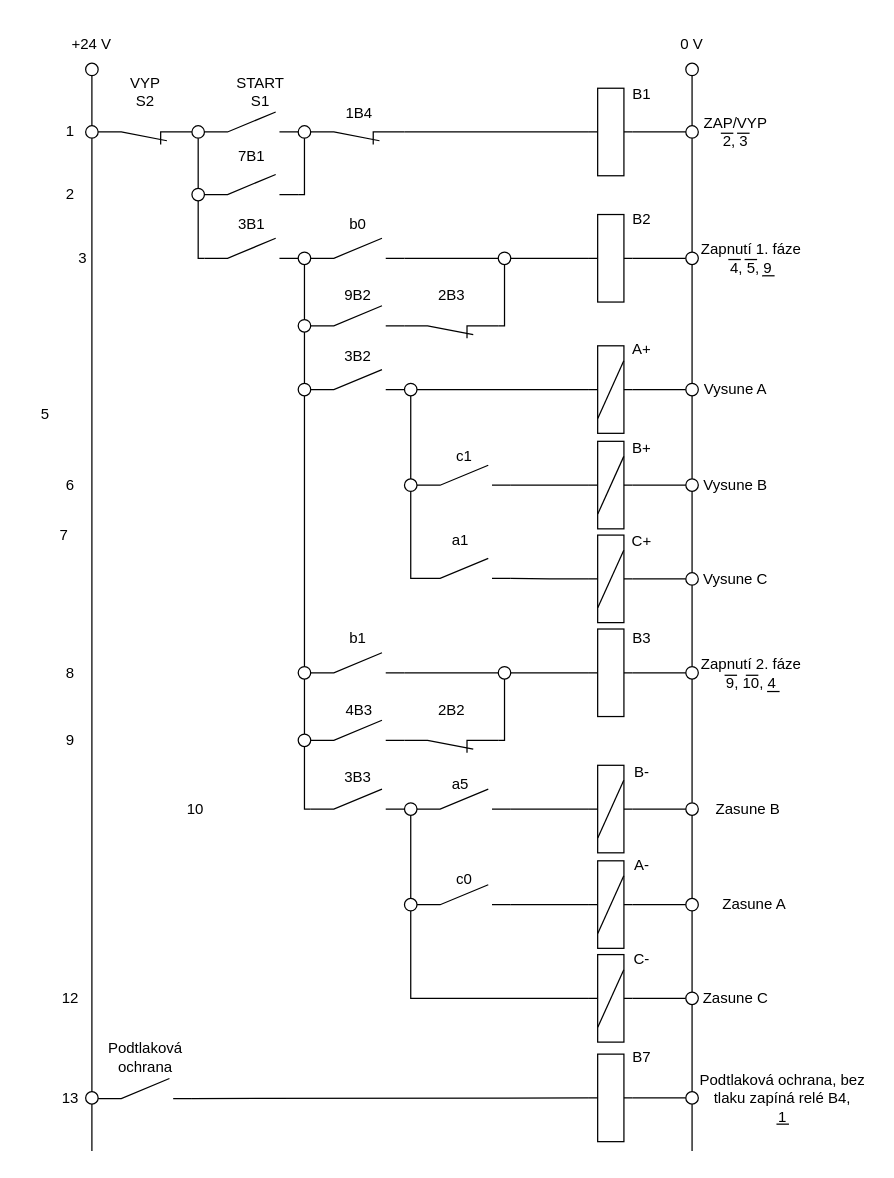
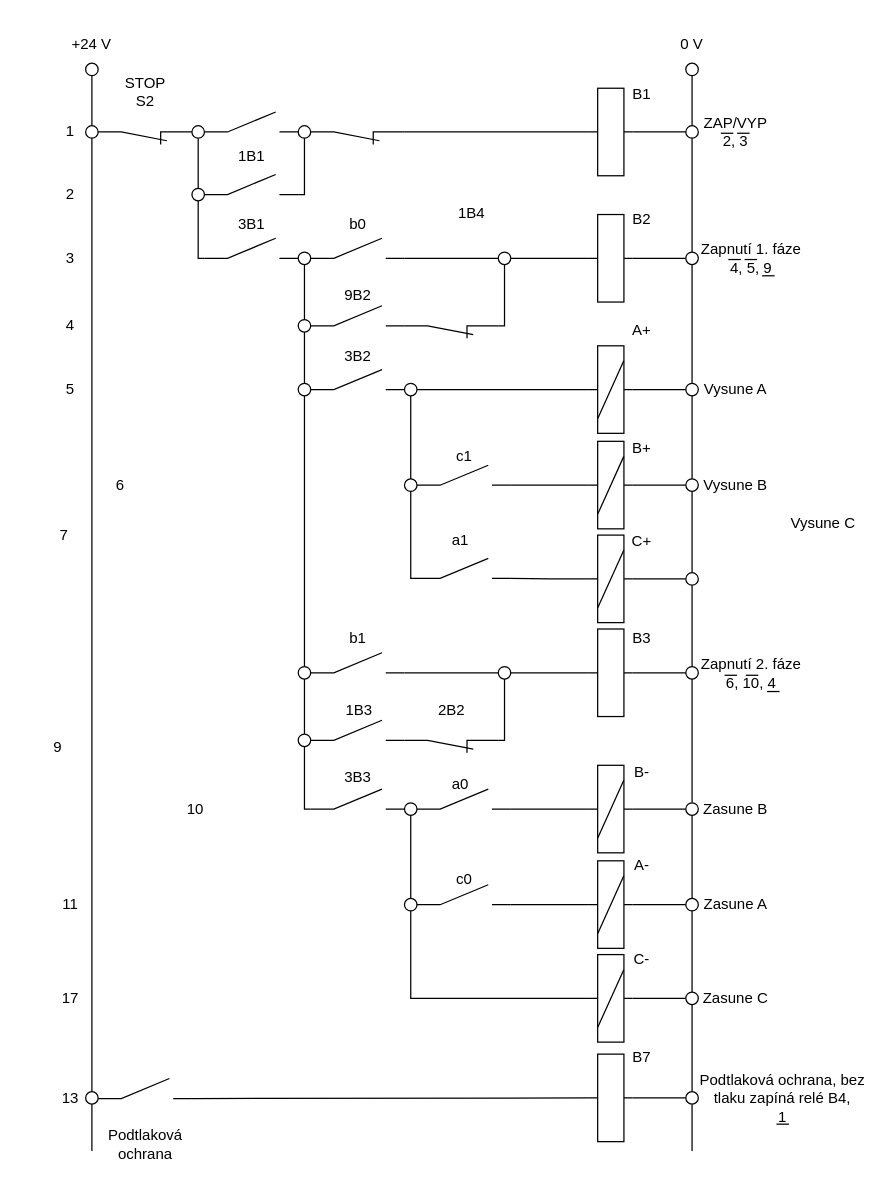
node "START S1": removed
node "VYP S2": label "VYP S2" -> "STOP S2"
node "1B4": moved (359, 113) -> (472, 213)
node "7B1": label "7B1" -> "1B1"
node "3": moved (83, 258) -> (70, 258)
node "2B3": removed
node "4": added
node "A+": moved (642, 349) -> (642, 330)
node "5": moved (45, 414) -> (70, 389)
node "6": moved (70, 485) -> (120, 485)
node "Vysune C": moved (736, 579) -> (823, 523)
node "8": removed
node "Zapnutí 2. fáze 9, 10, 4": label "Zapnutí 2. fáze 9, 10, 4" -> "Zapnutí 2. fáze 6, 10, 4"
node "4B3": label "4B3" -> "1B3"
node "9": moved (70, 740) -> (58, 746)
node "a5": label "a5" -> "a0"
node "Zasune B": moved (748, 809) -> (736, 809)
node "11": added
node "Zasune A": moved (754, 904) -> (736, 904)
node "12": label "12" -> "17"
node "Podtlaková ochrana": moved (145, 1057) -> (145, 1144)
